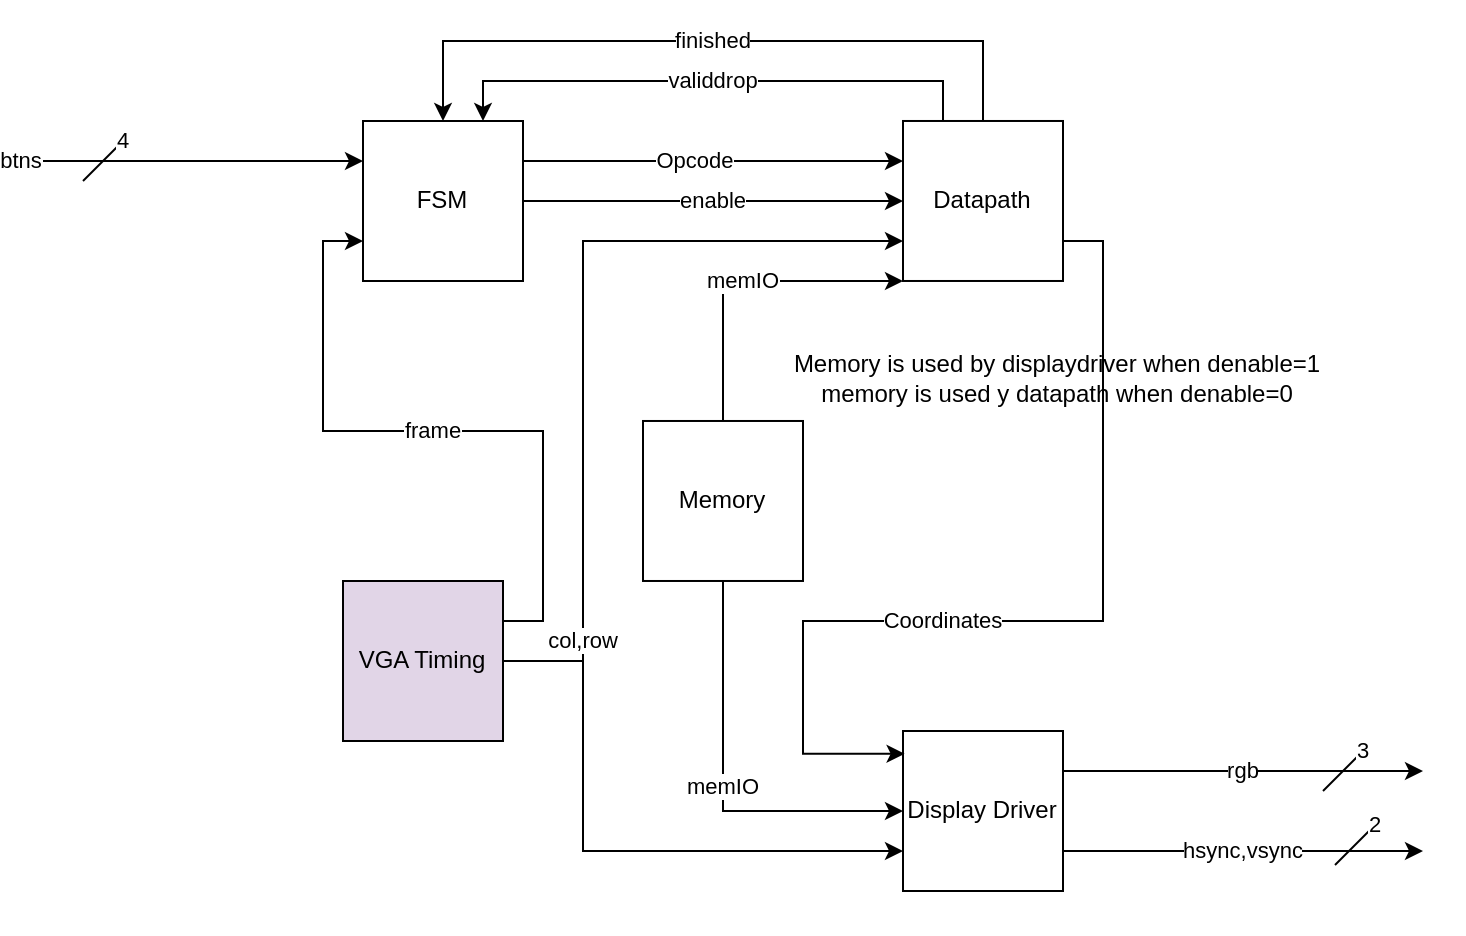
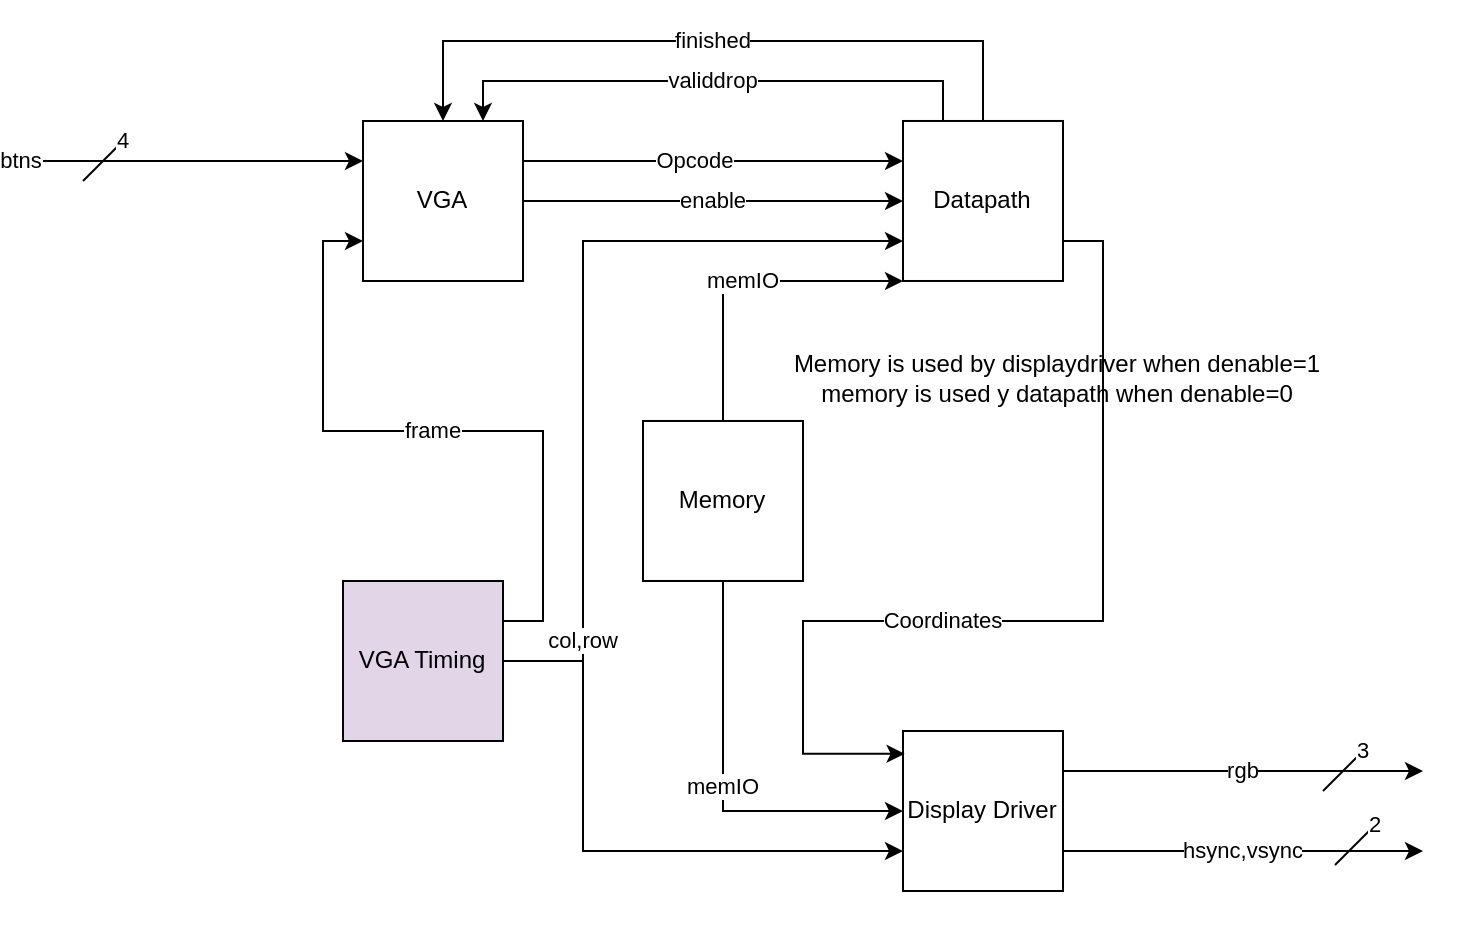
node "FSM": label "FSM" -> "VGA"
